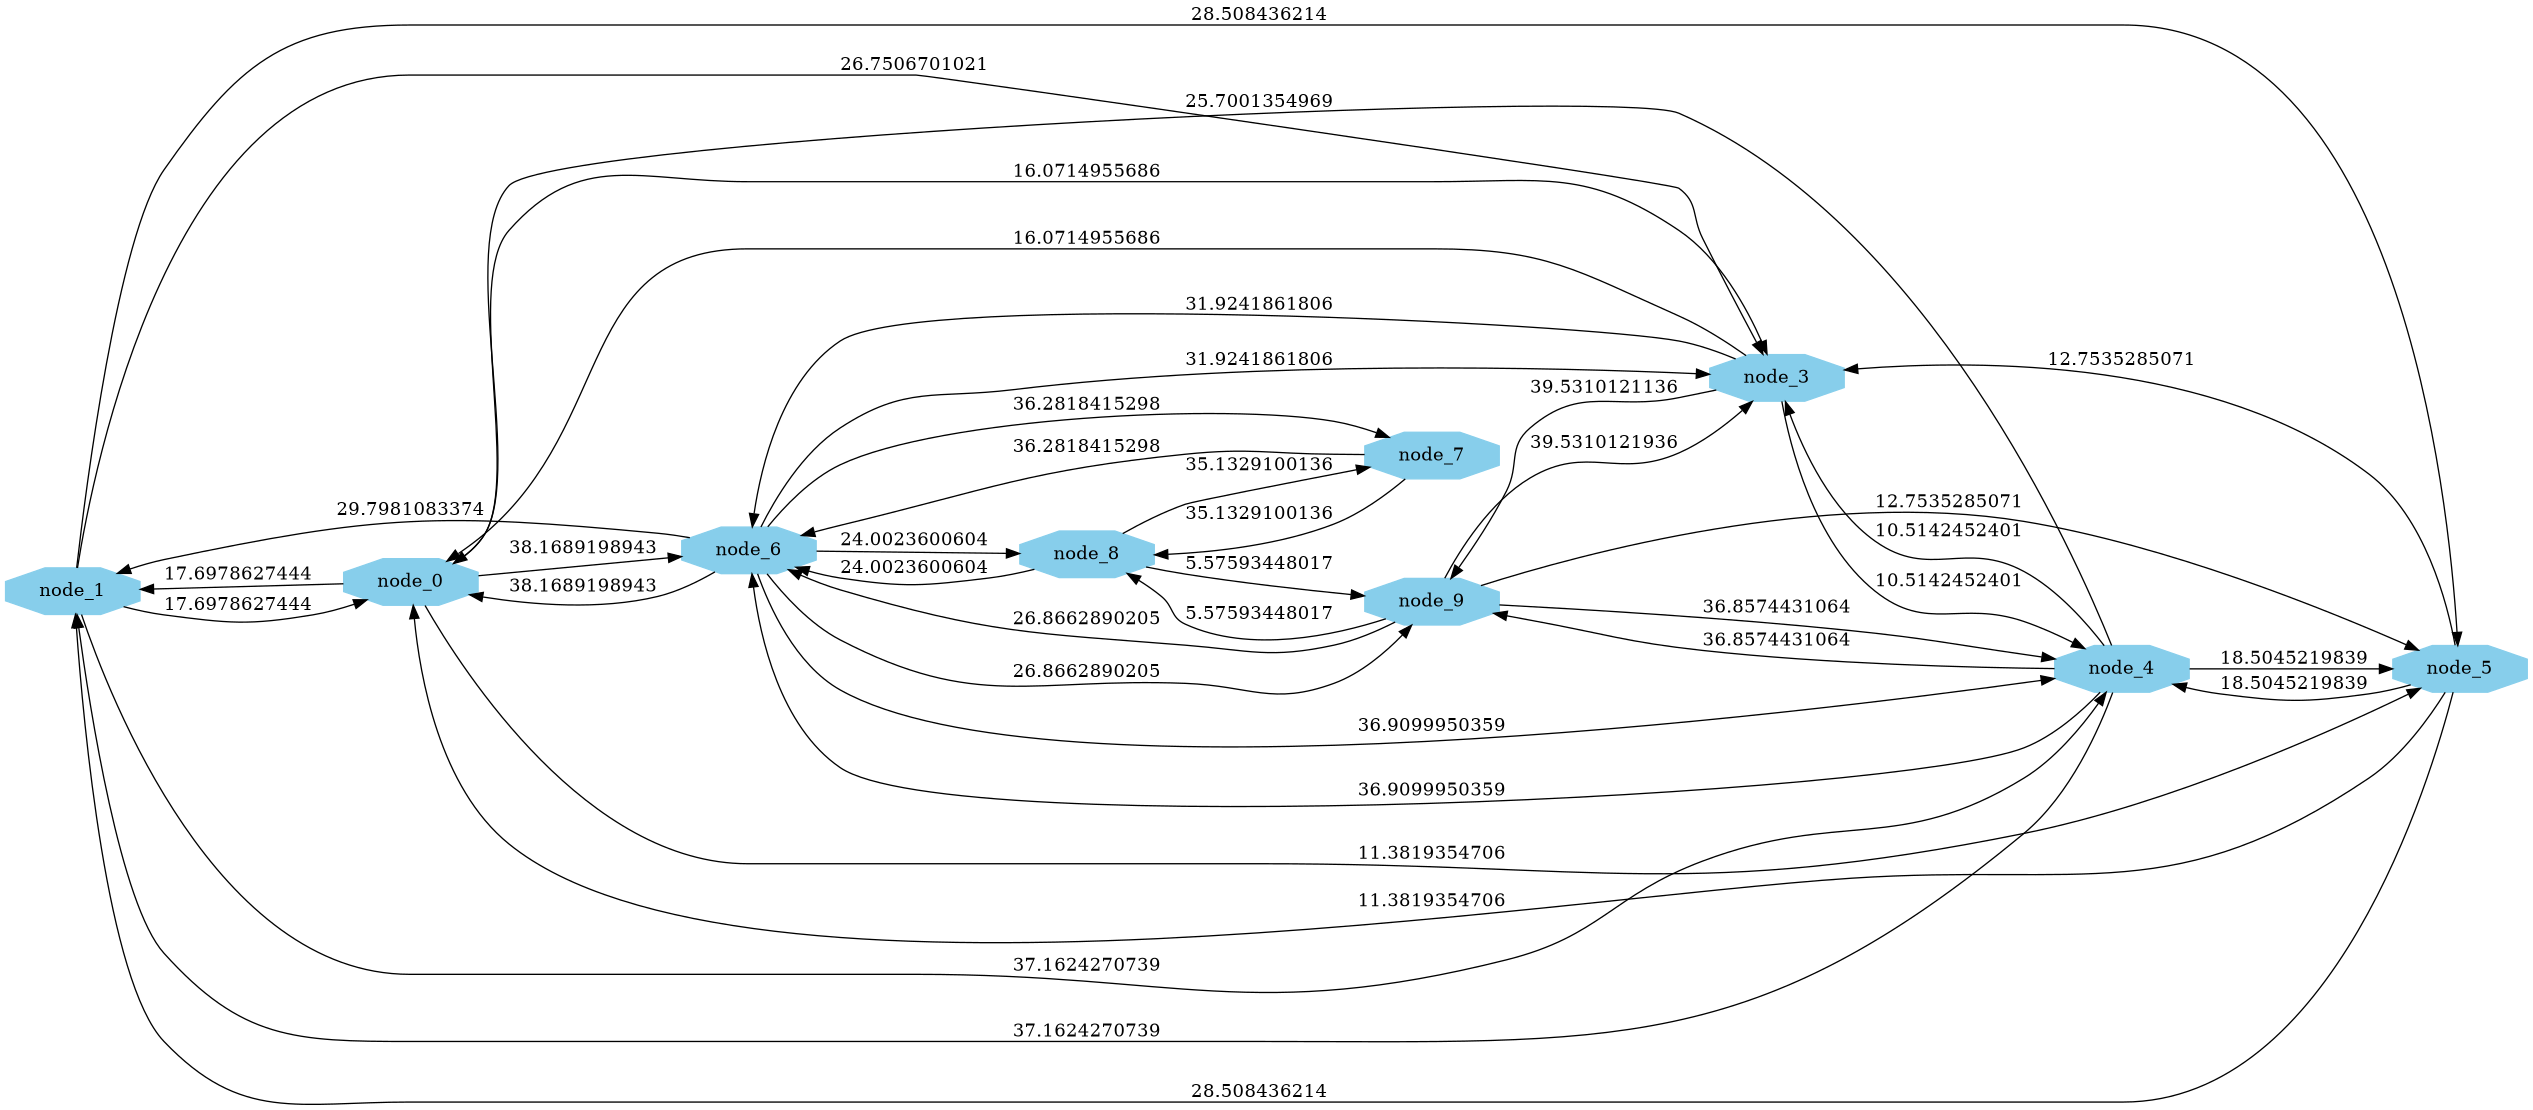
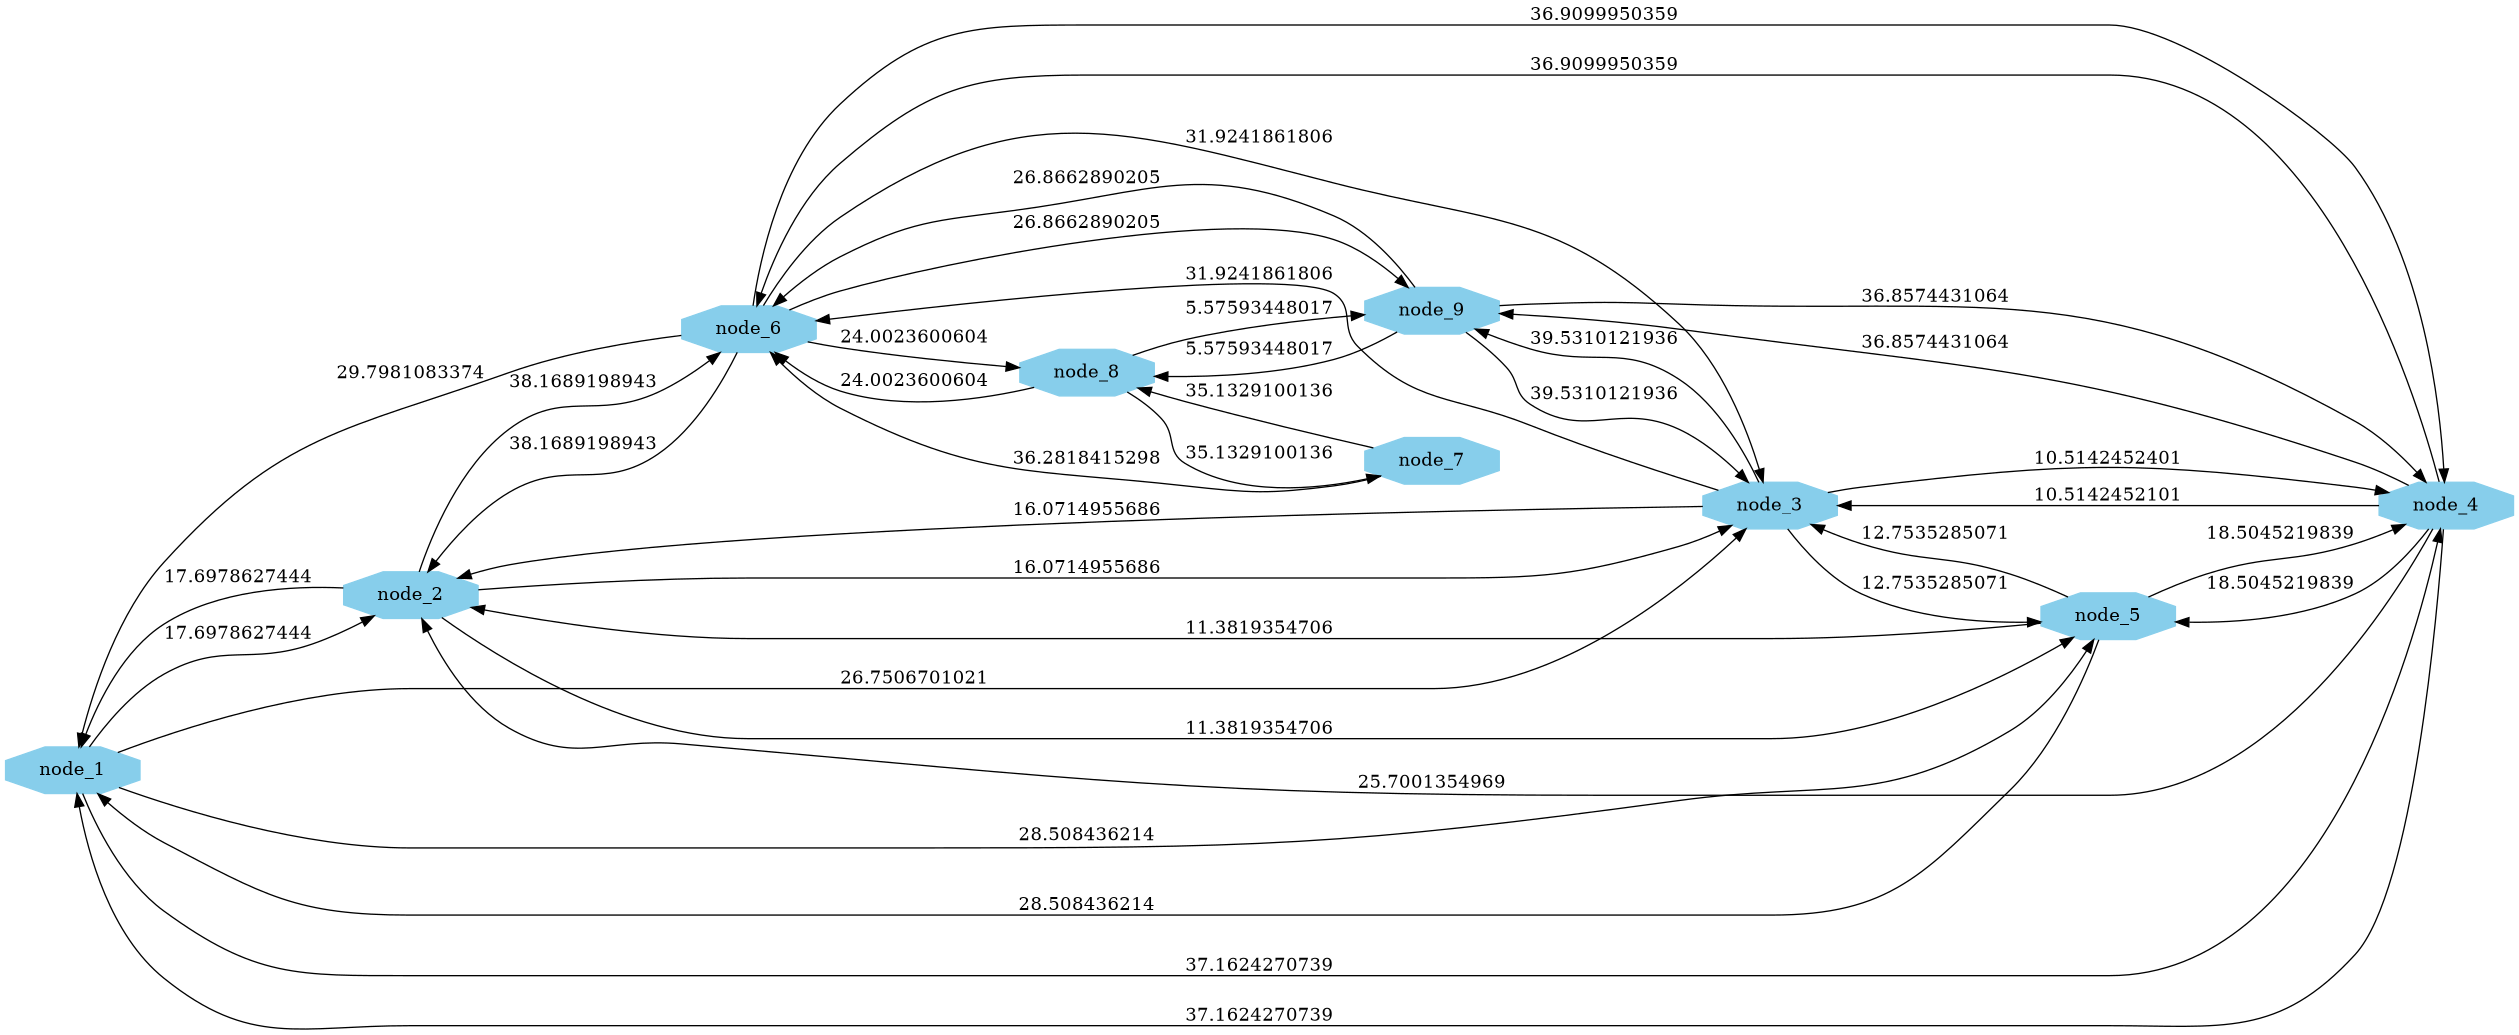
edge "node_3" -> "node_9": label "39.5310121136" -> "39.5310121936"
edge "node_6" -> "node_7": removed, label "36.2818415298"
edge "node_9" -> "node_5": now "node_3" -> "node_5"
edge "node_4" -> "node_3": label "10.5142452401" -> "10.5142452101"
node "node_0": label "node_0" -> "node_2"
